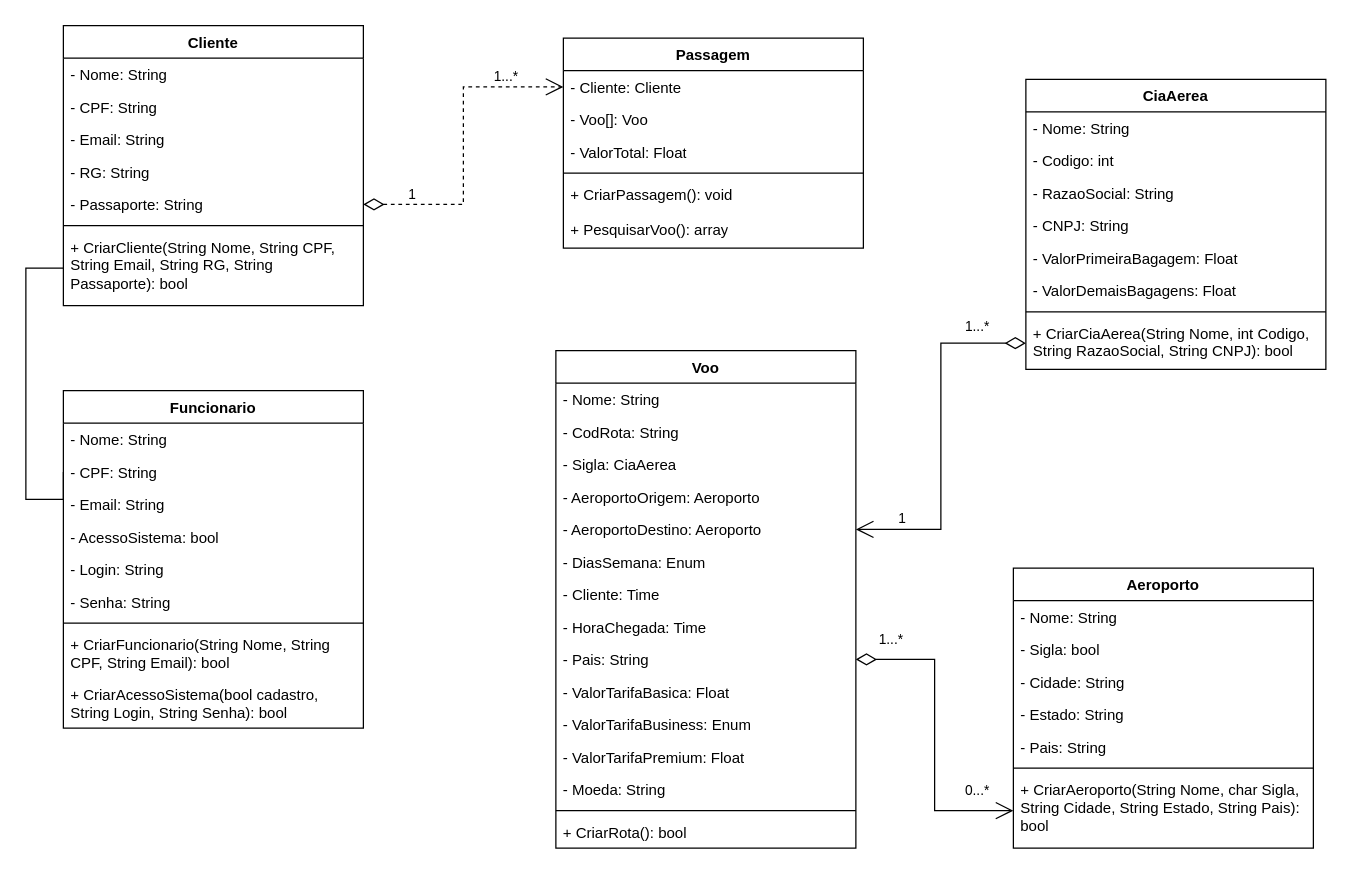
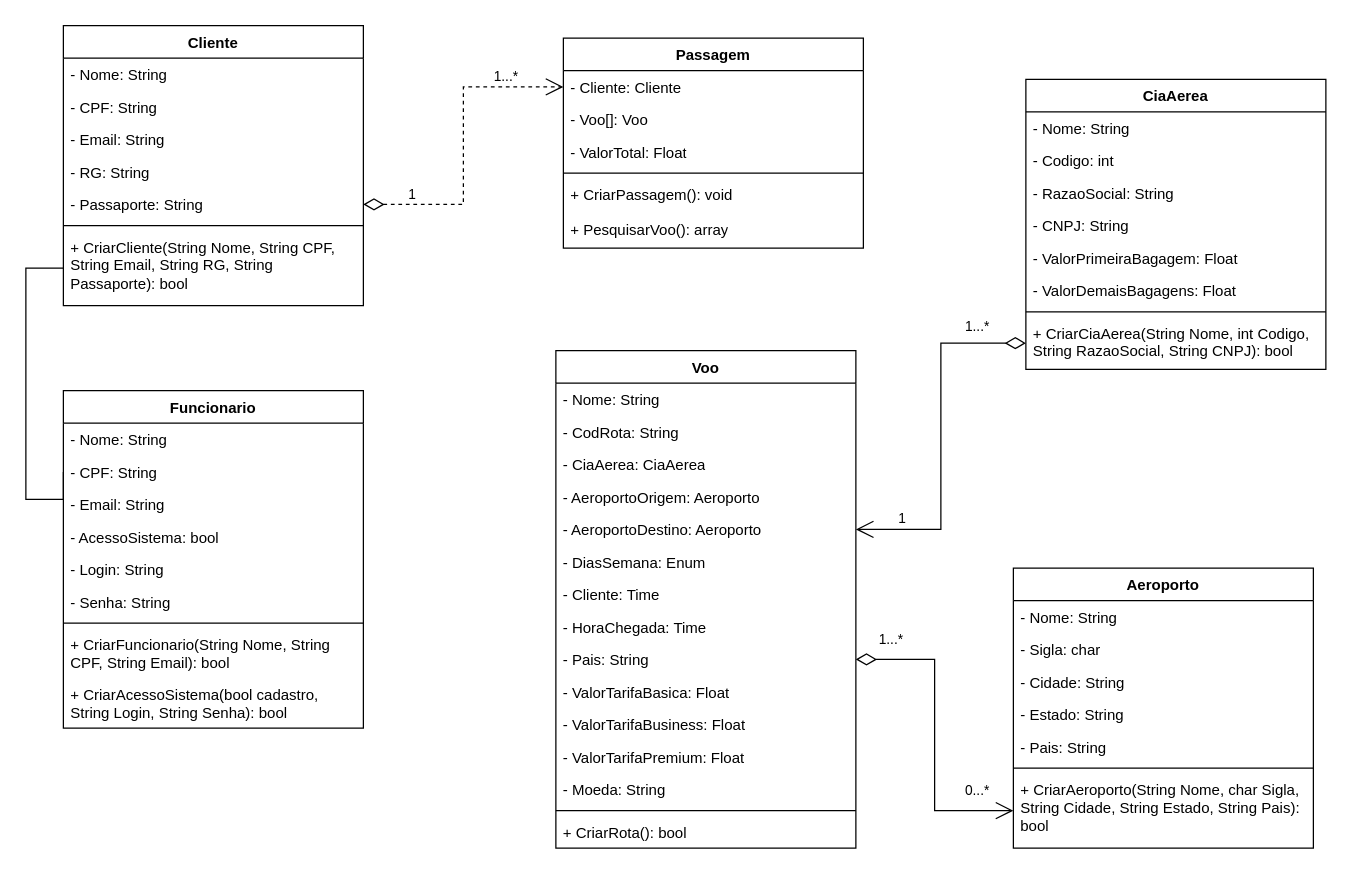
node "- Sigla: CiaAerea": label "- Sigla: CiaAerea" -> "- CiaAerea: CiaAerea"
node "- Sigla: bool": label "- Sigla: bool" -> "- Sigla: char"
node "- ValorTarifaBusiness: Enum": label "- ValorTarifaBusiness: Enum" -> "- ValorTarifaBusiness: Float"
